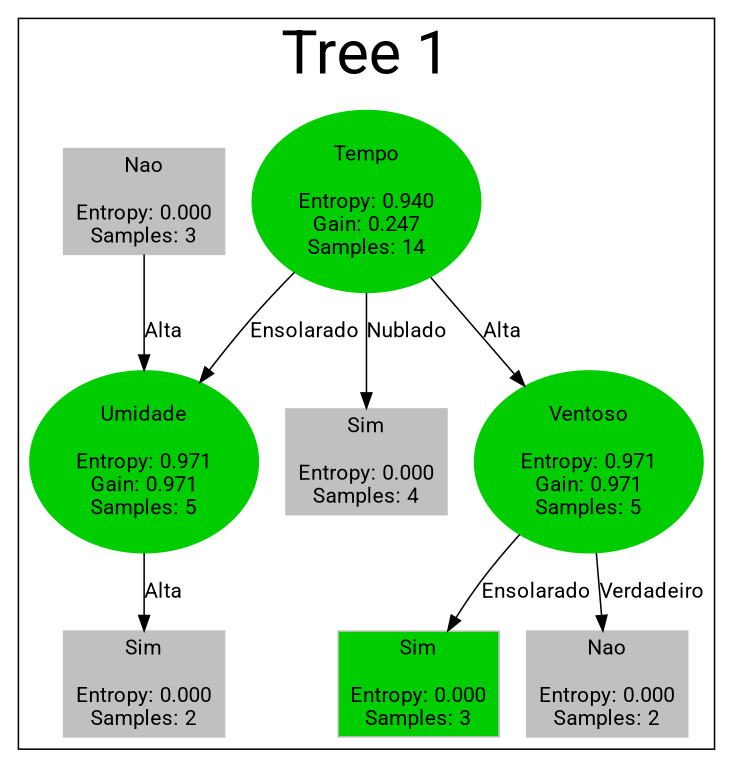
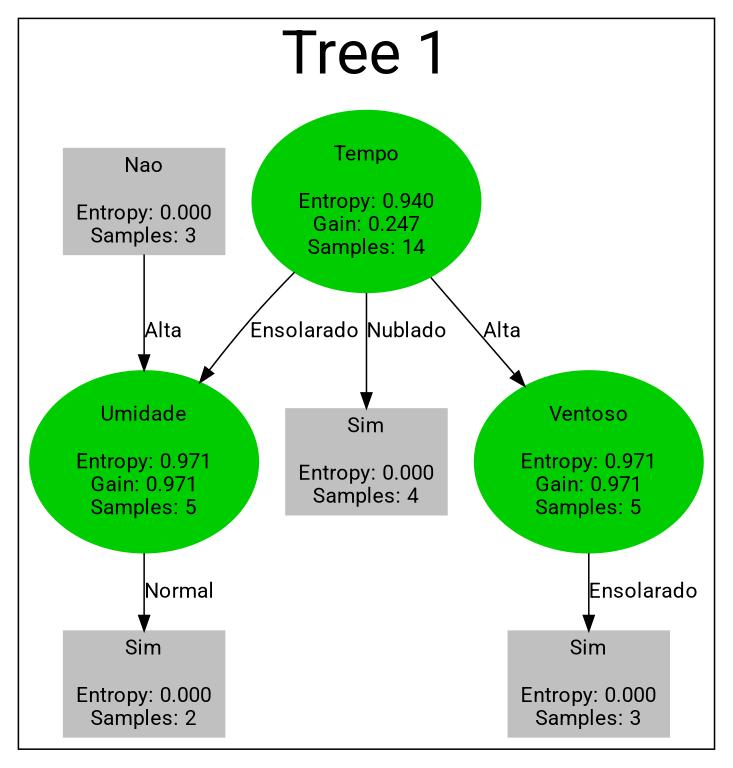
edge "Umidade Entropy: 0.971 Gain: 0.971 Samples: 5" -> "Sim Entropy: 0.000 Samples: 2": label "Alta" -> "Normal"
node "Sim Entropy: 0.000 Samples: 3": fillcolor green3 -> gray
node "Nao Entropy: 0.000 Samples: 2": removed
